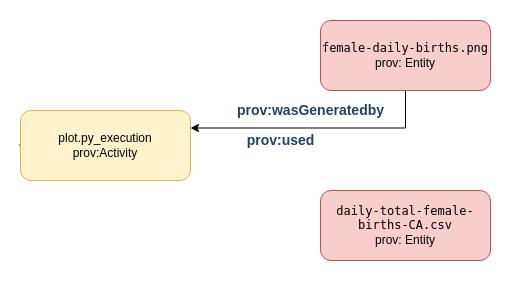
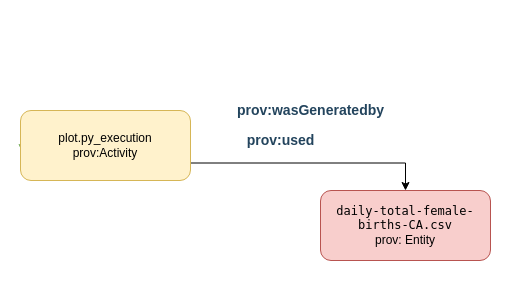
node "female-daily-births.png prov: Entity": removed
edge "female-daily-births.png prov: Entity" -> "plot.py_execution prov:Activity": removed
edge "plot.py_execution prov:Activity" -> "daily-total-female-births-CA.csv prov: Entity": added
